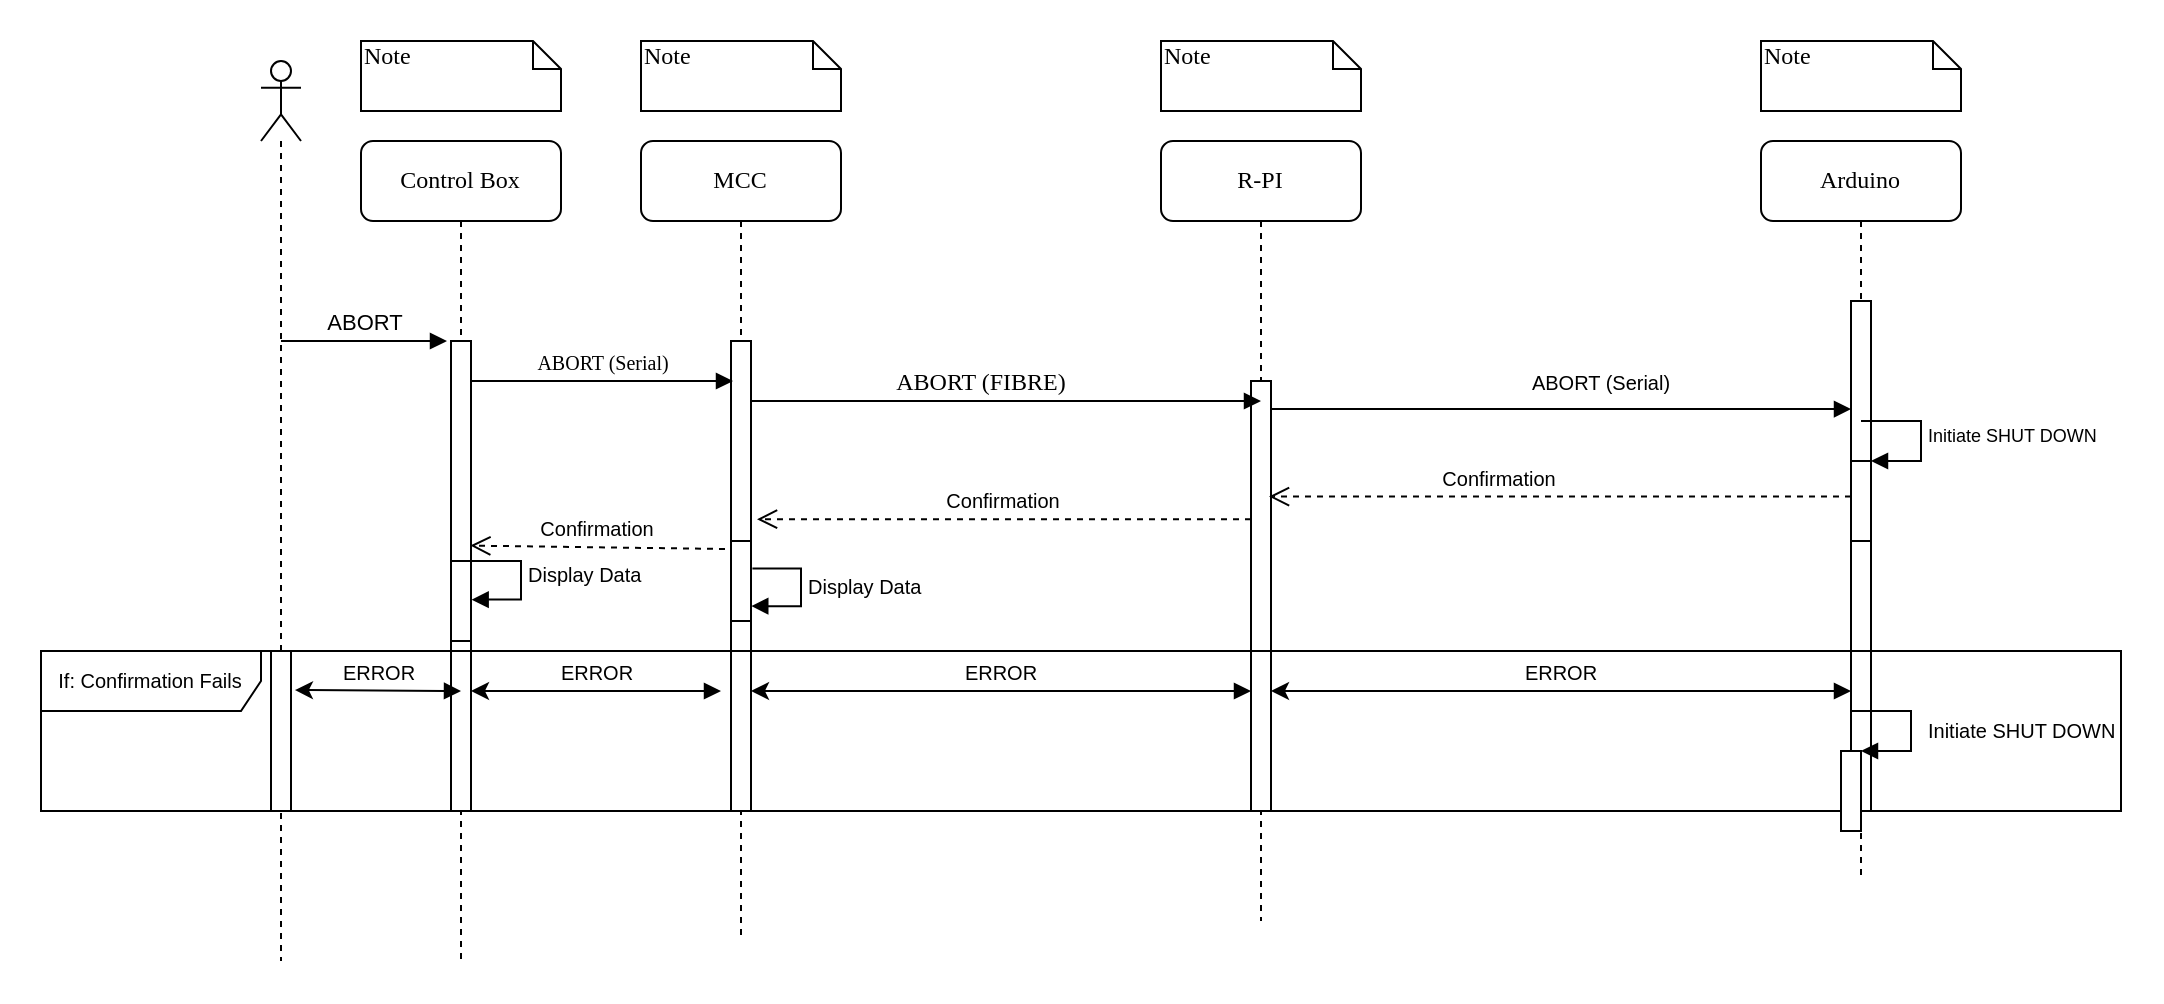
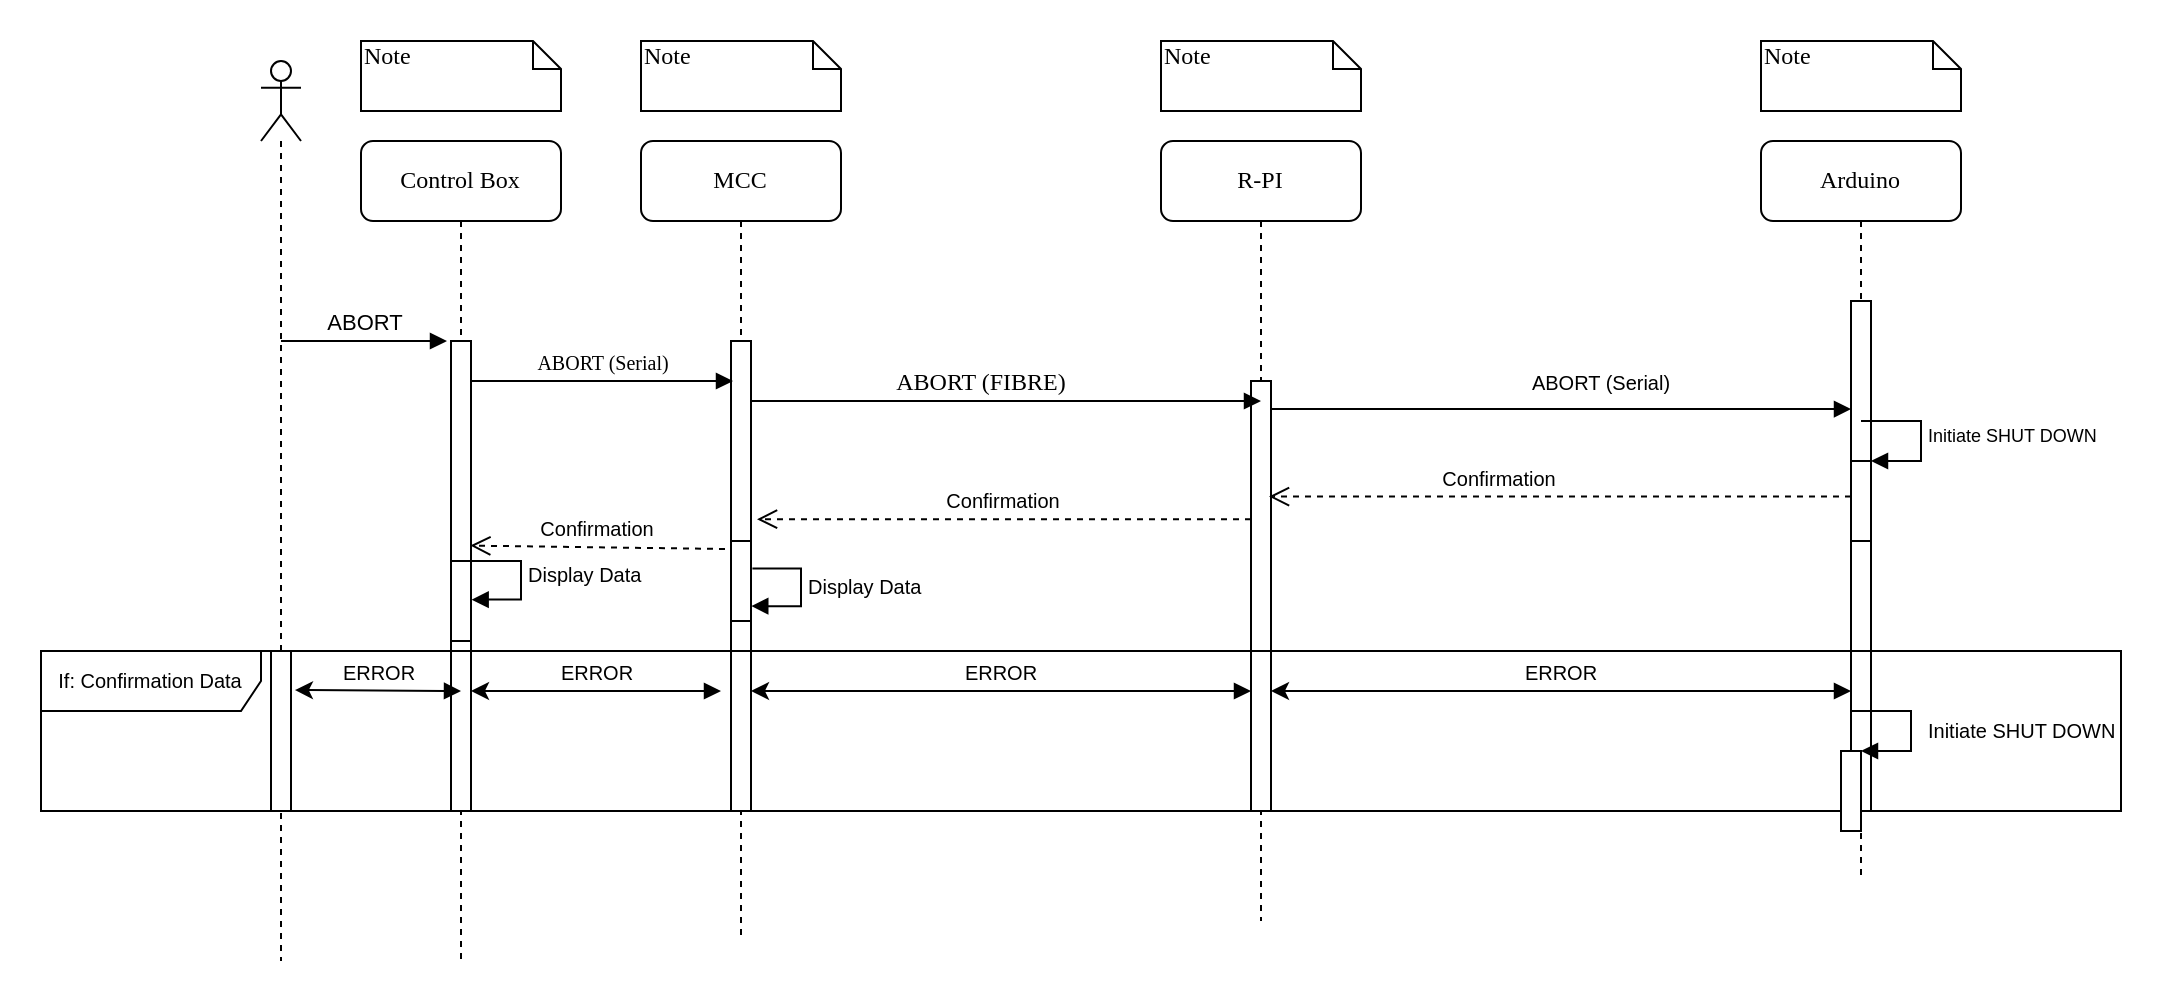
node "If: Confirmation Fails": label "If: Confirmation Fails" -> "If: Confirmation Data"
